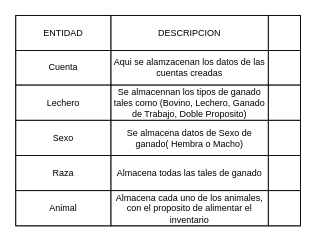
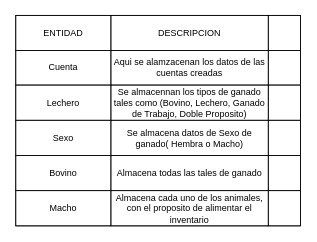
node "Raza": label "Raza" -> "Bovino"
node "Animal": label "Animal" -> "Macho"
